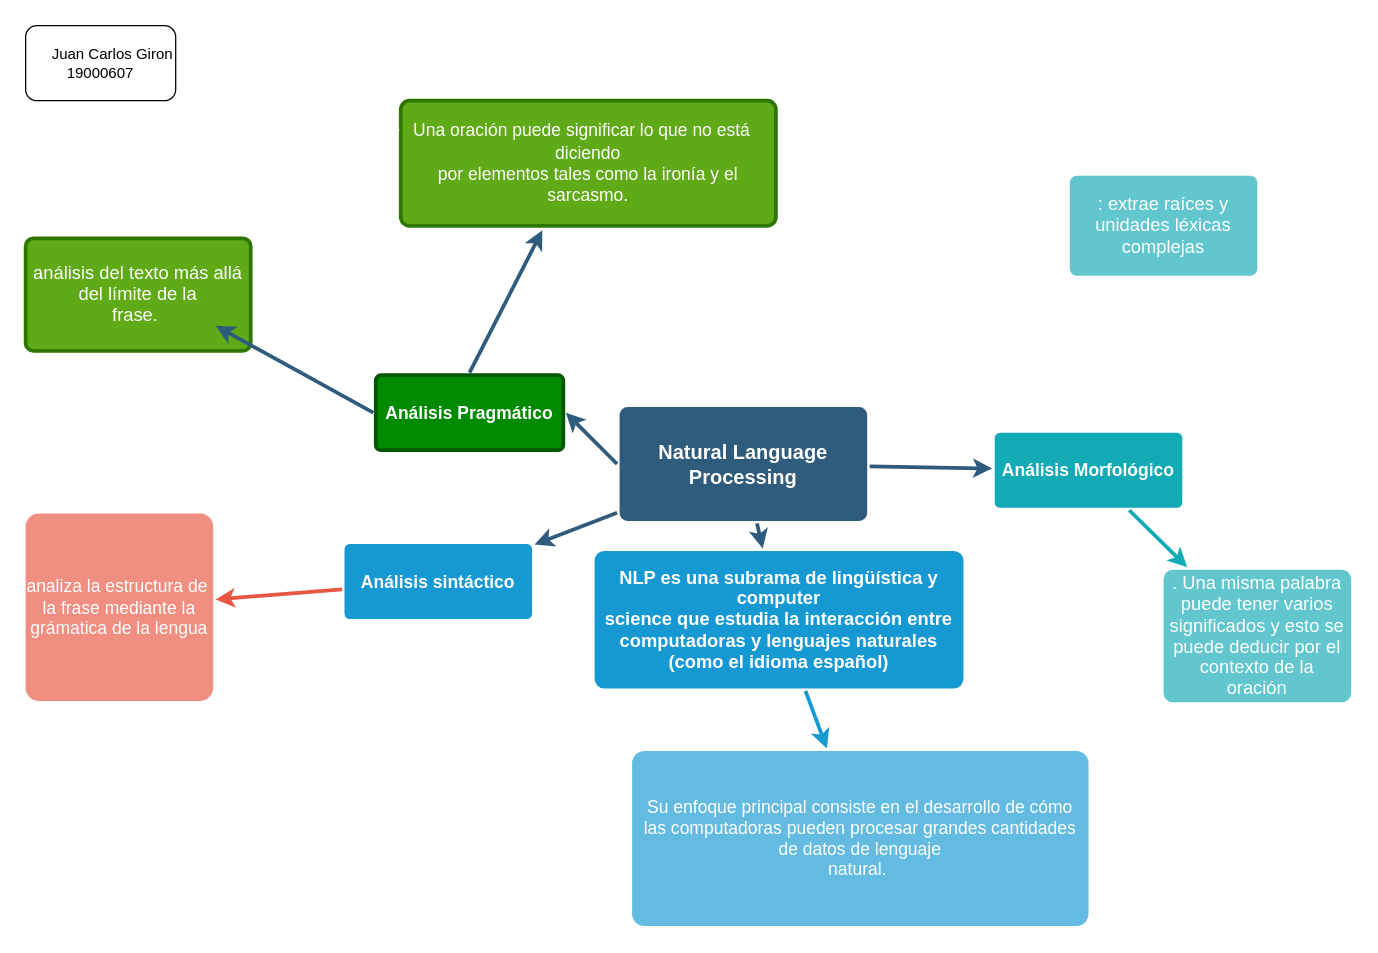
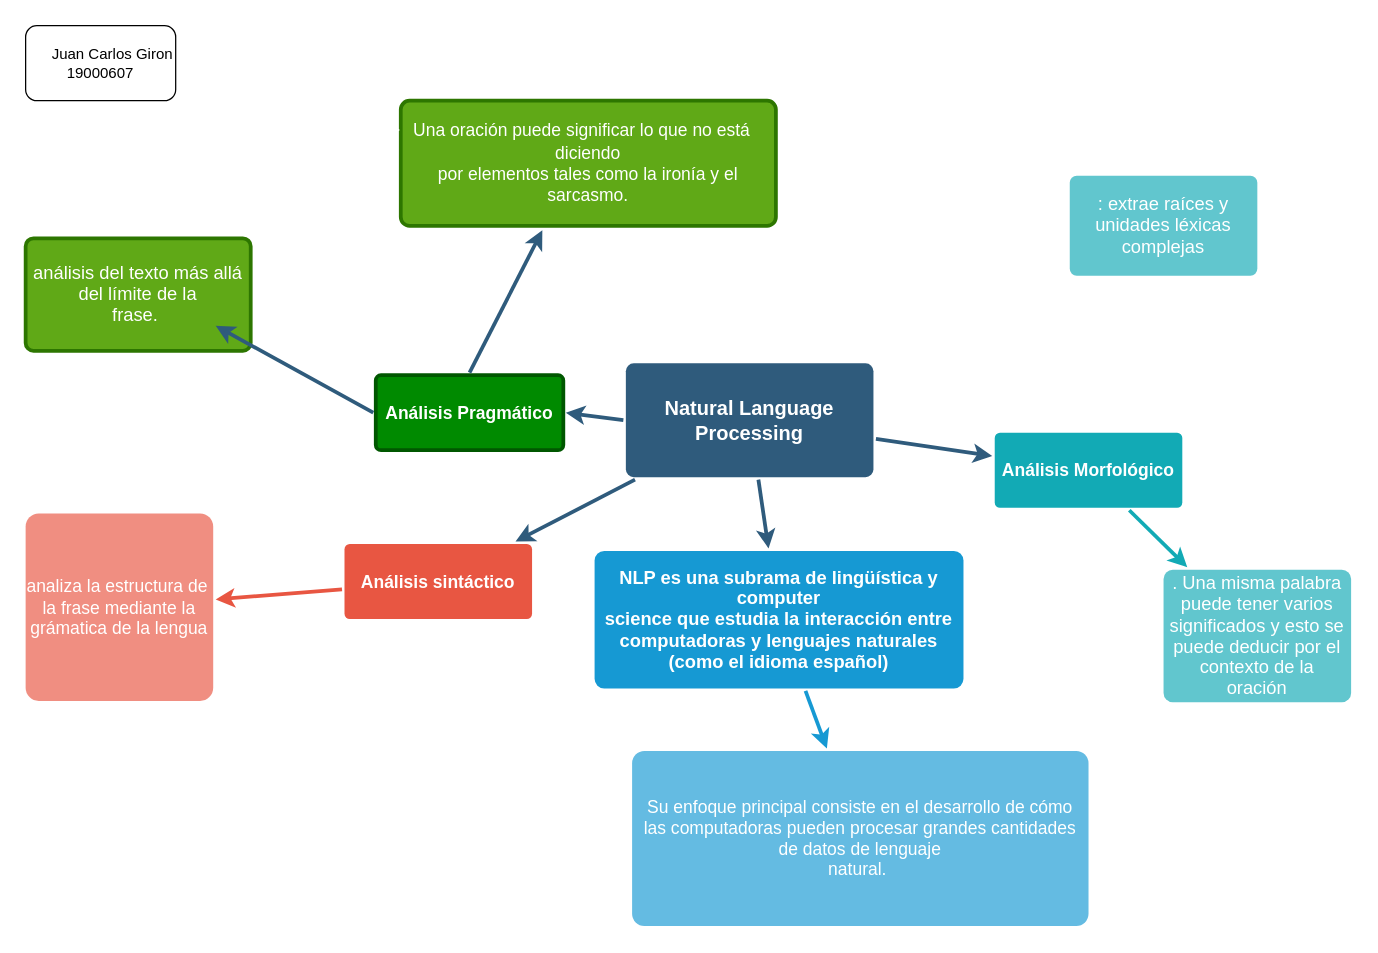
node "Natural Language Processing": moved (743, 464) -> (749, 420)
node "Análisis sintáctico": fillcolor #1699d3 -> #e85642
